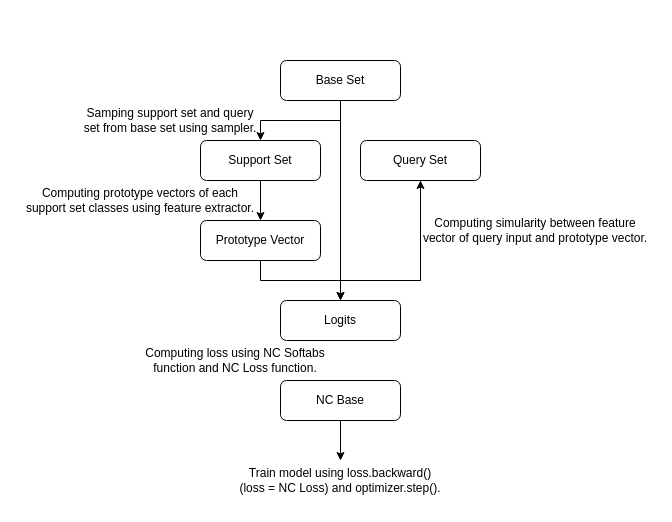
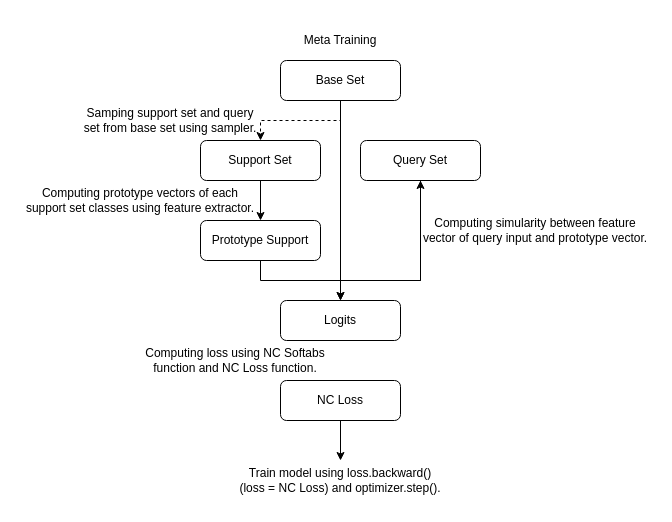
node "Meta Training": added
edge "Base Set" -> "Support Set": style solid -> dashed
node "Prototype Vector": label "Prototype Vector" -> "Prototype Support"
node "NC Base": label "NC Base" -> "NC Loss"
